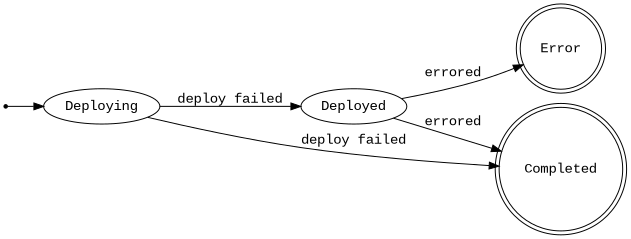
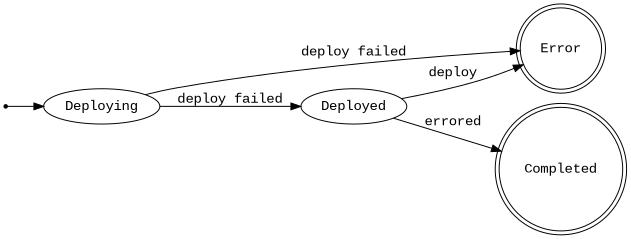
edge "Deployed" -> "Error": label "errored" -> "deploy"
edge "Deploying" -> "Completed": now "Deploying" -> "Error"
